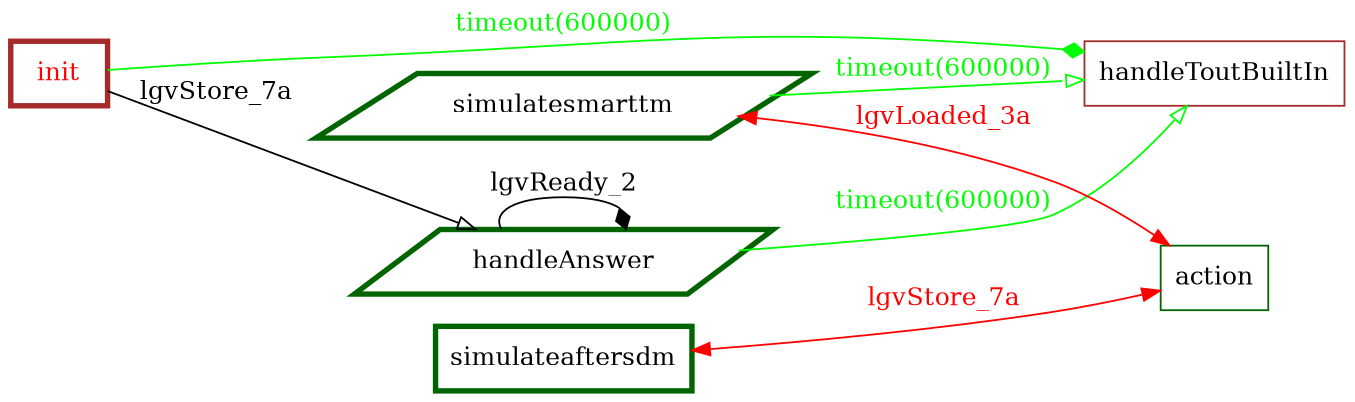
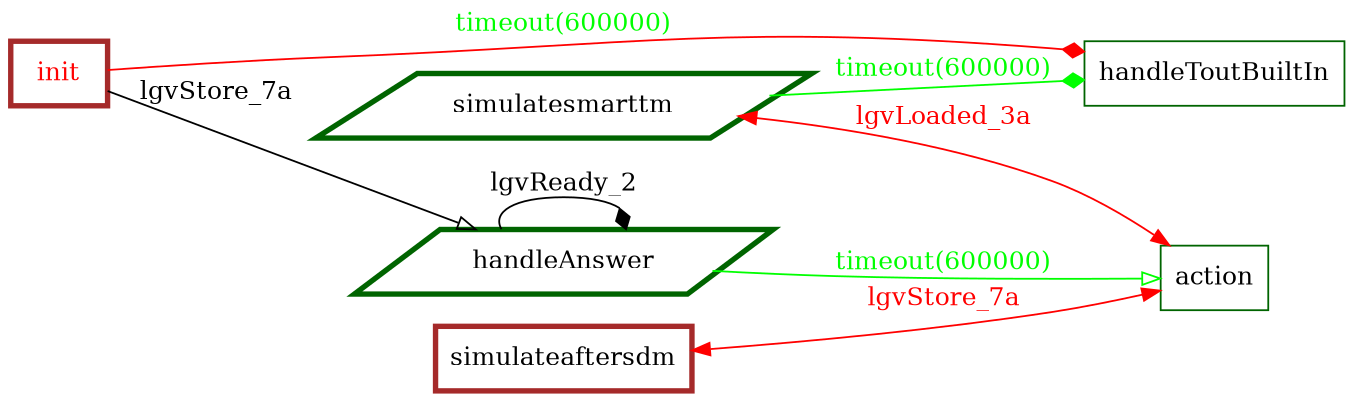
edge "init" -> "handleToutBuiltIn": color green -> red
node "handleToutBuiltIn": color brown -> darkgreen
edge "simulatesmarttm" -> "handleToutBuiltIn": arrowhead onormal -> diamond
edge "handleAnswer" -> "handleToutBuiltIn": now "handleAnswer" -> "action"
node "simulateaftersdm": color darkgreen -> brown
